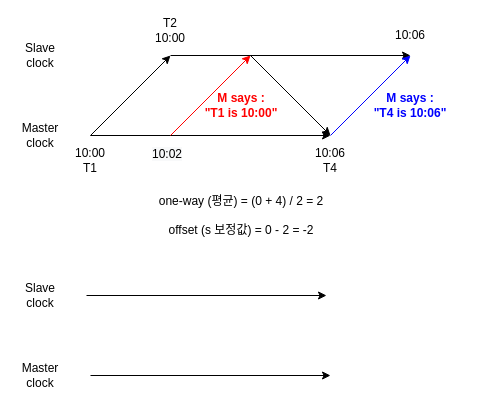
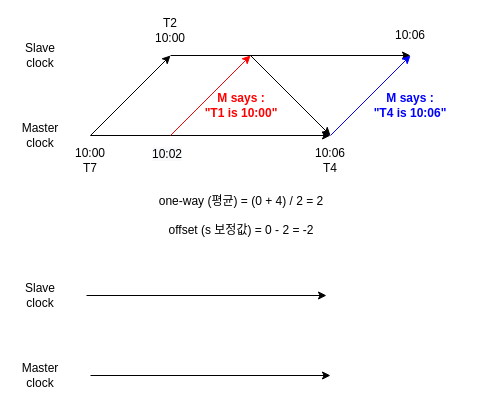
node "10:00 T1": label "10:00 T1" -> "10:00 T7"
